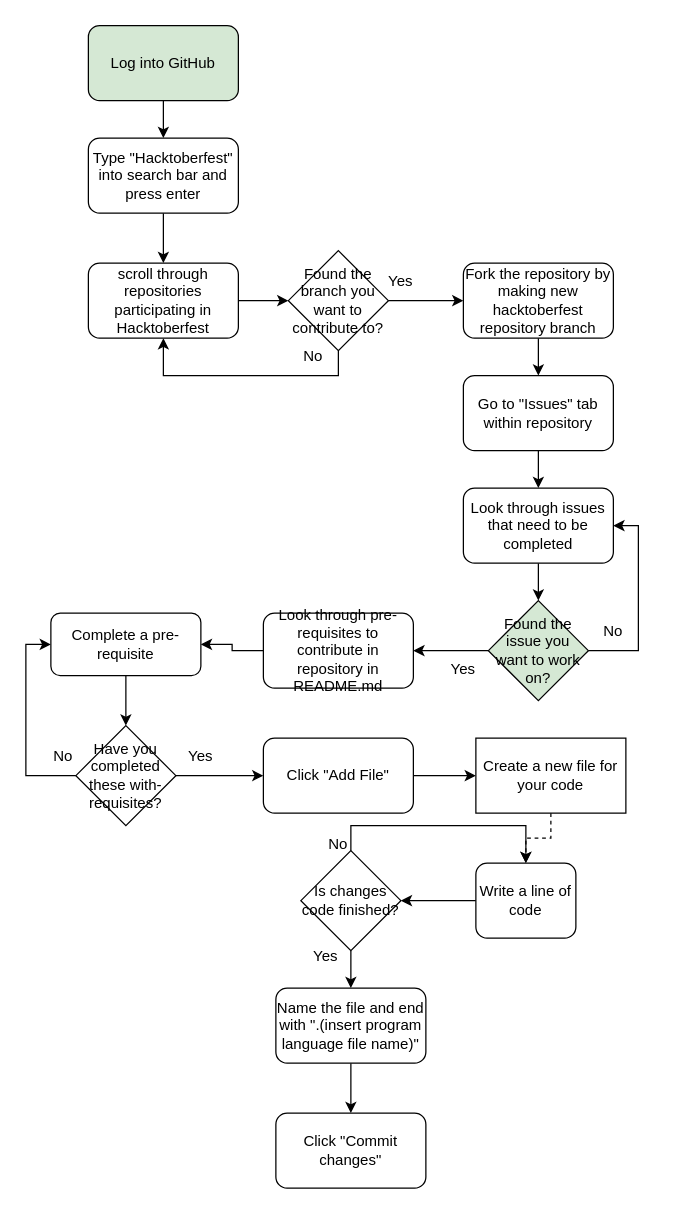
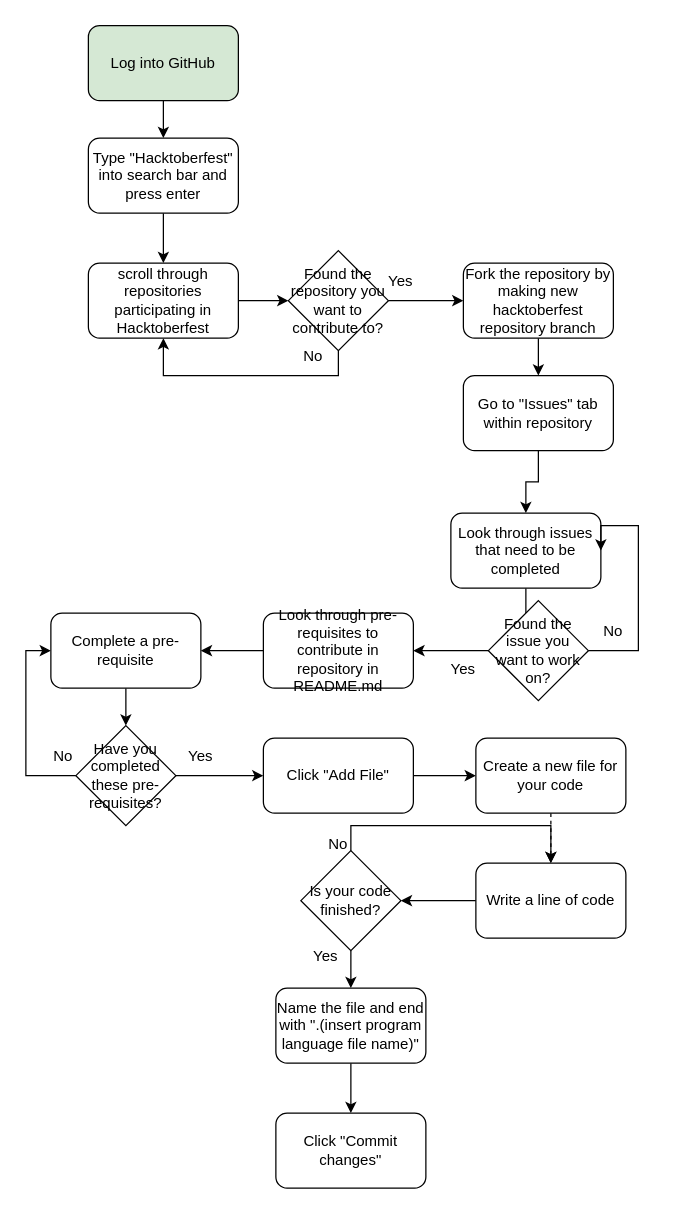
node "Found the branch you want to contribute to?": label "Found the branch you want to contribute to?" -> "Found the repository you want to contribute to?"
node "Look through issues that need to be completed": moved (538, 526) -> (526, 551)
node "Complete a pre-requisite": size 150x63 -> 150x75
node "Found the issue you want to work on?": fillcolor #d5e8d4 -> #ffffff
node "Have you completed these with-requisites?": label "Have you completed these with-requisites?" -> "Have you completed these pre-requisites?"
node "Create a new file for your code": shape rectangle -> rounded rectangle
node "Is changes code finished?": label "Is changes code finished?" -> "Is your code finished?"
node "Write a line of code": size 100x75 -> 150x75
